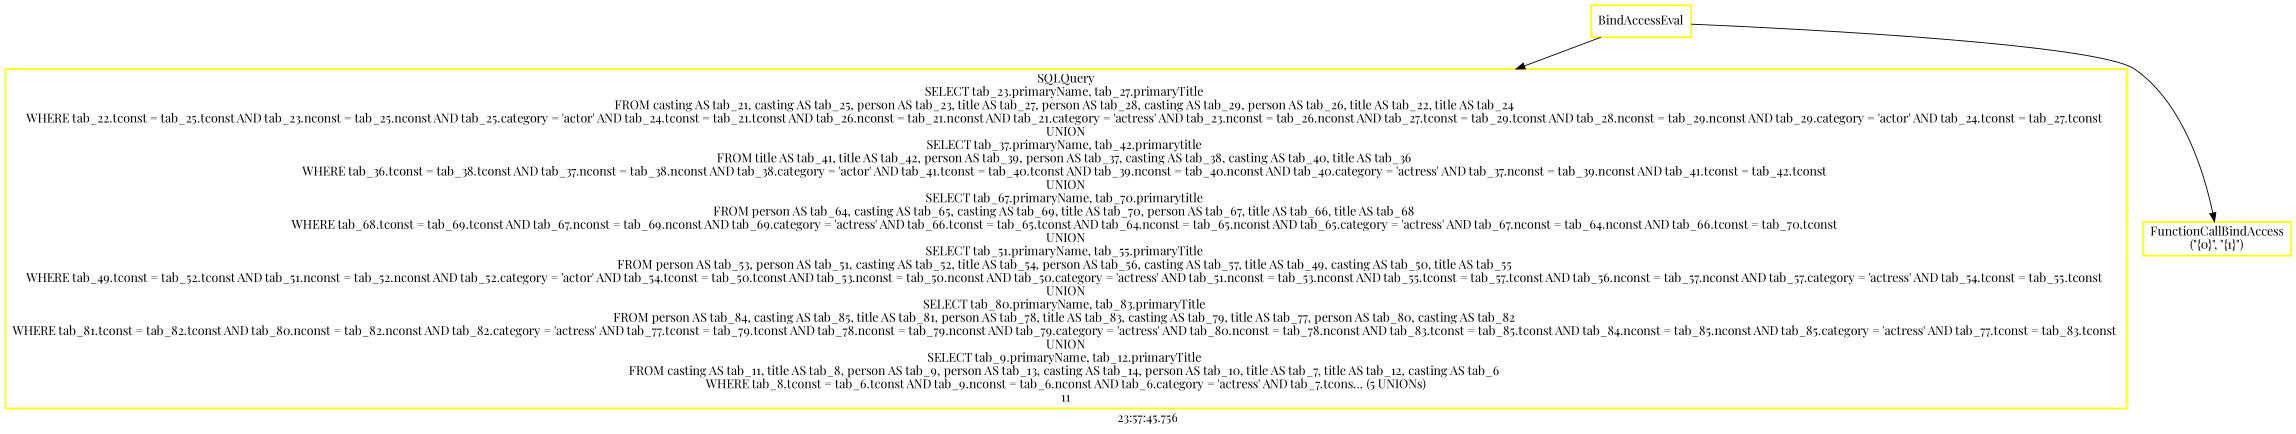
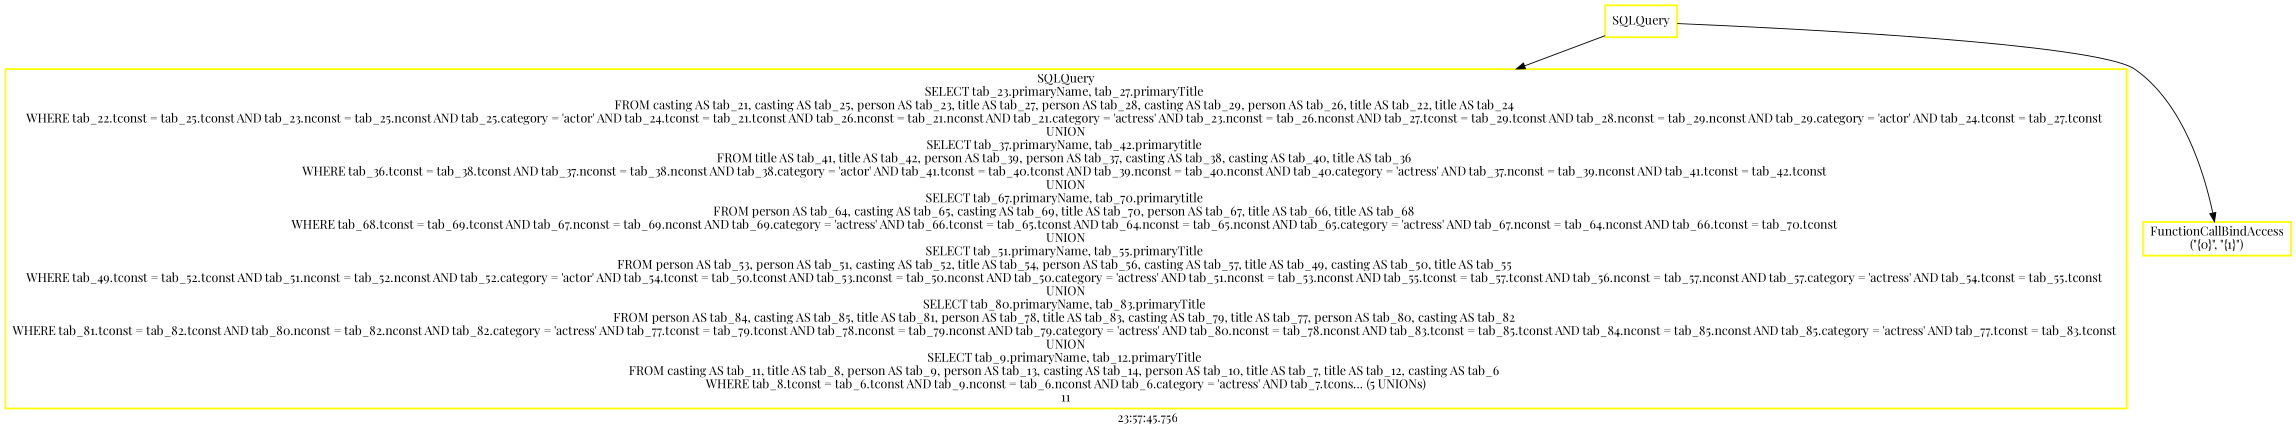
node "BindAccessEval": label "BindAccessEval" -> "SQLQuery"
